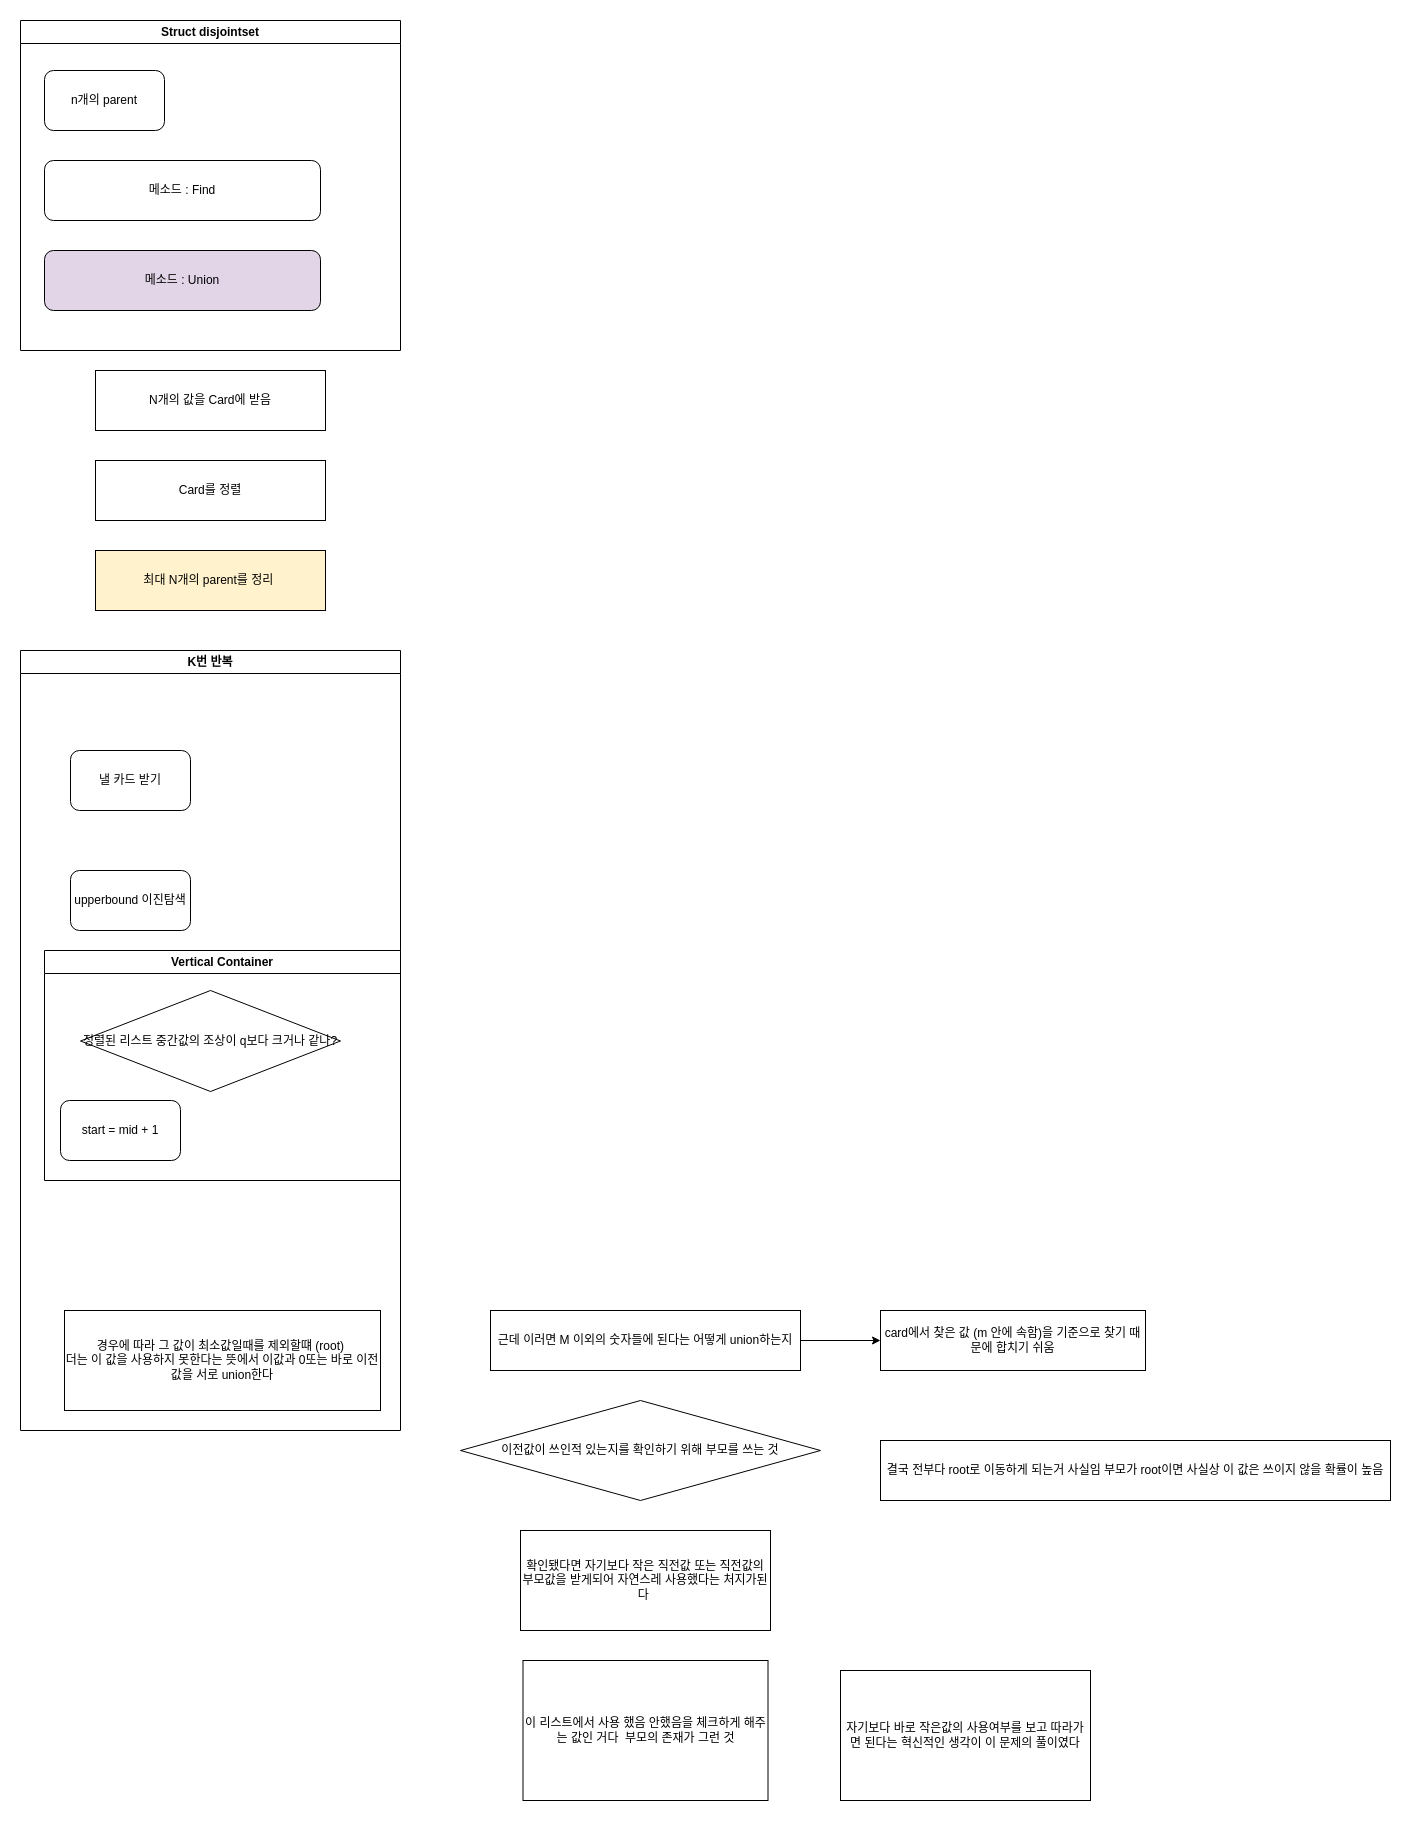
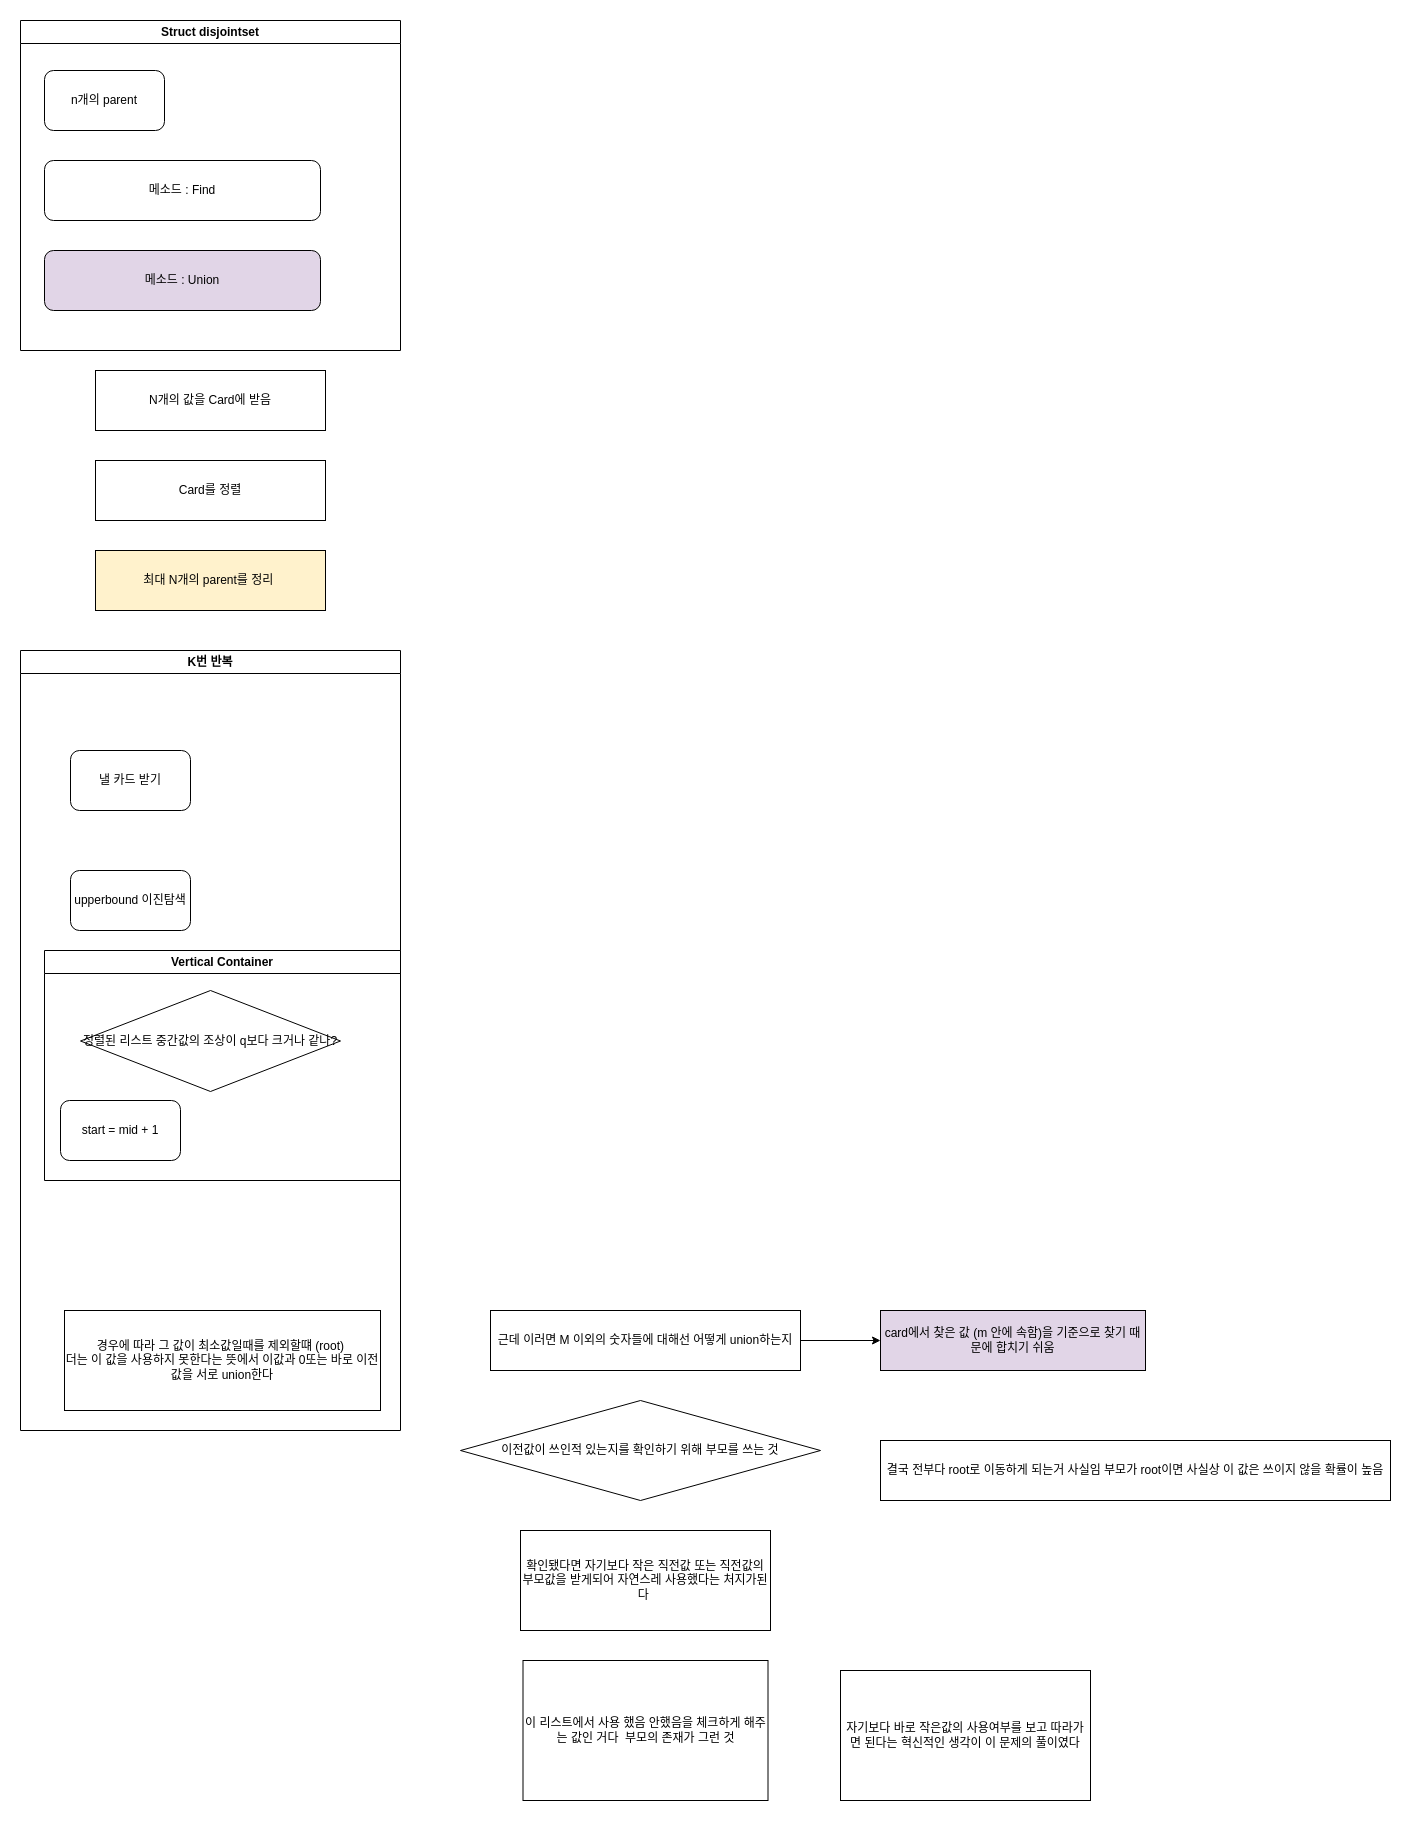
node "근데 이러면 M 이외의 숫자들에 된다는 어떻게 union하는지": label "근데 이러면 M 이외의 숫자들에 된다는 어떻게 union하는지" -> "근데 이러면 M 이외의 숫자들에 대해선 어떻게 union하는지"
node "card에서 찾은 값 (m 안에 속함)을 기준으로 찾기 때문에 합치기 쉬움": fillcolor #ffffff -> #e1d5e7
